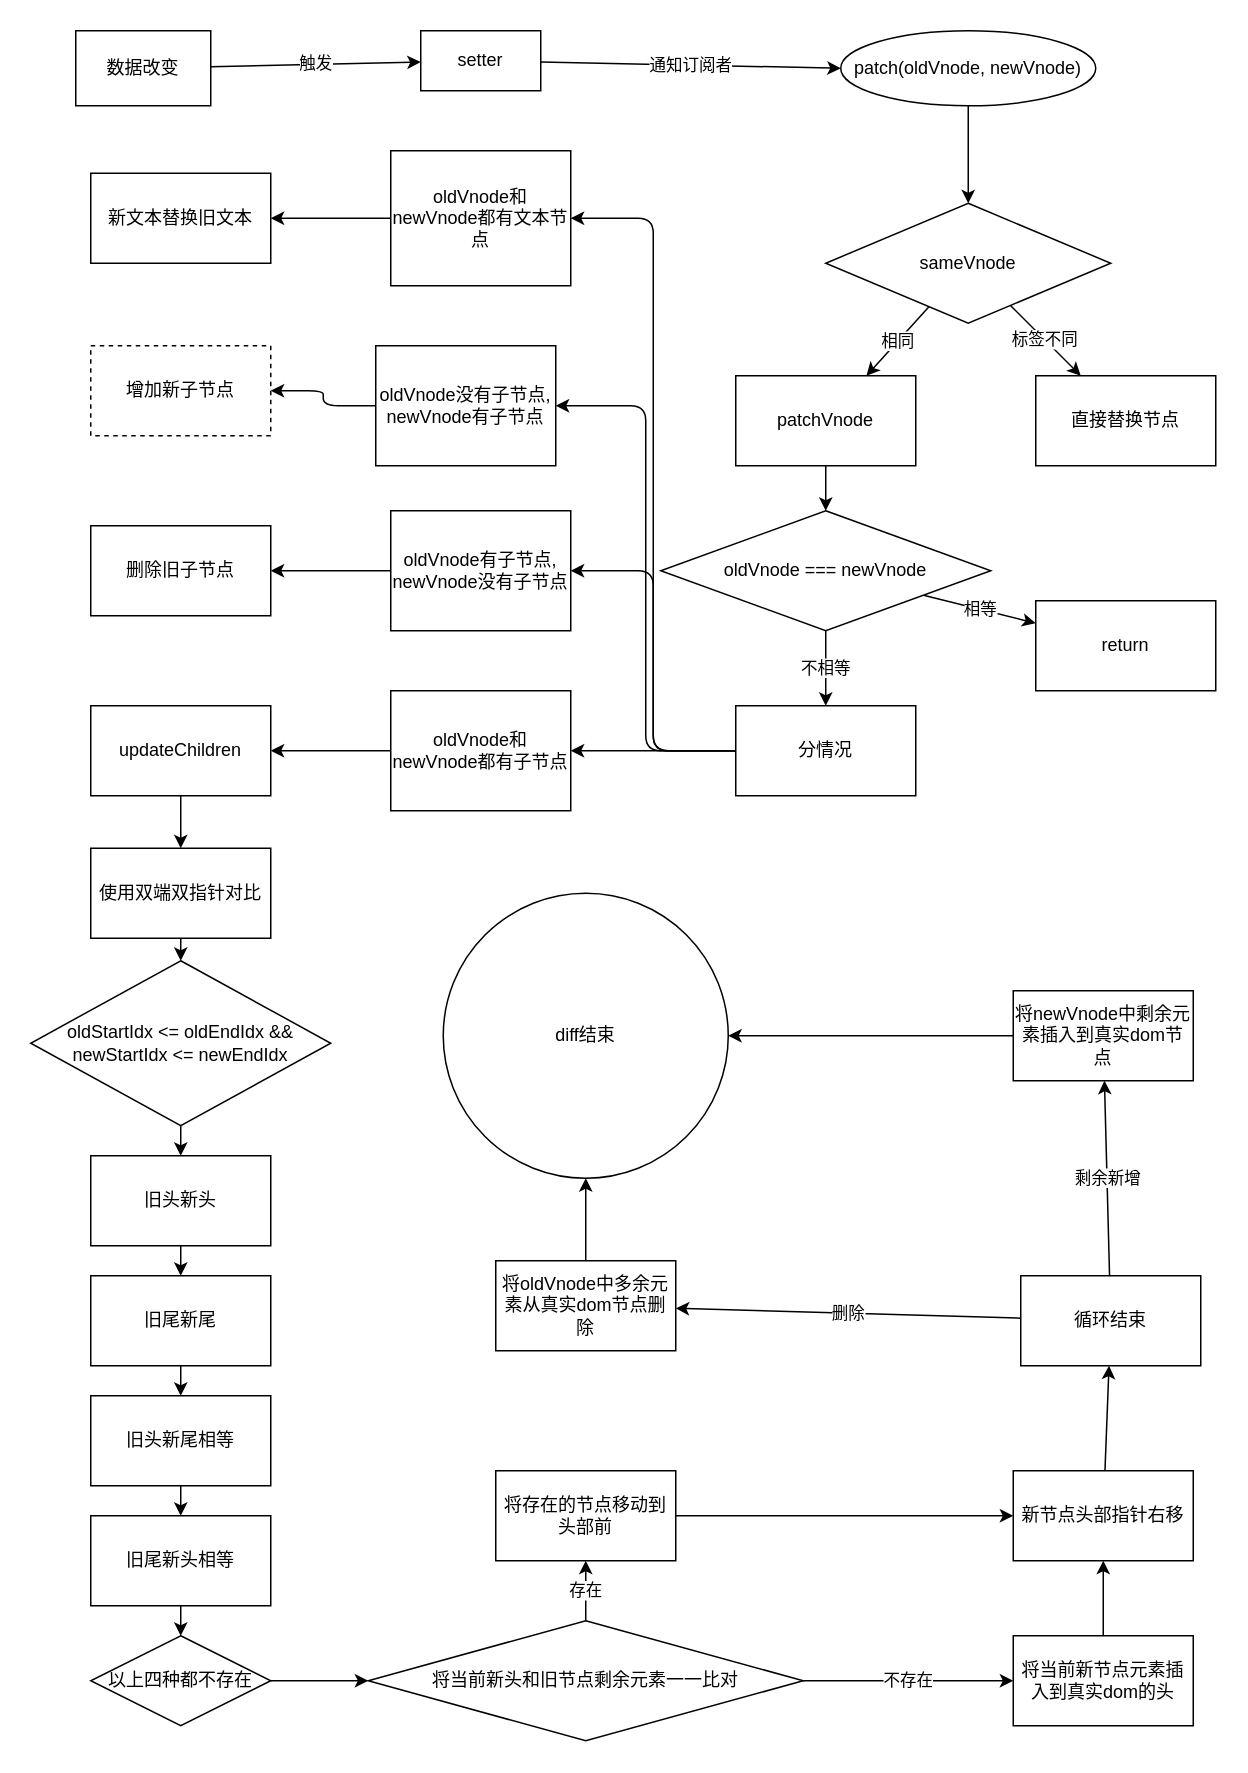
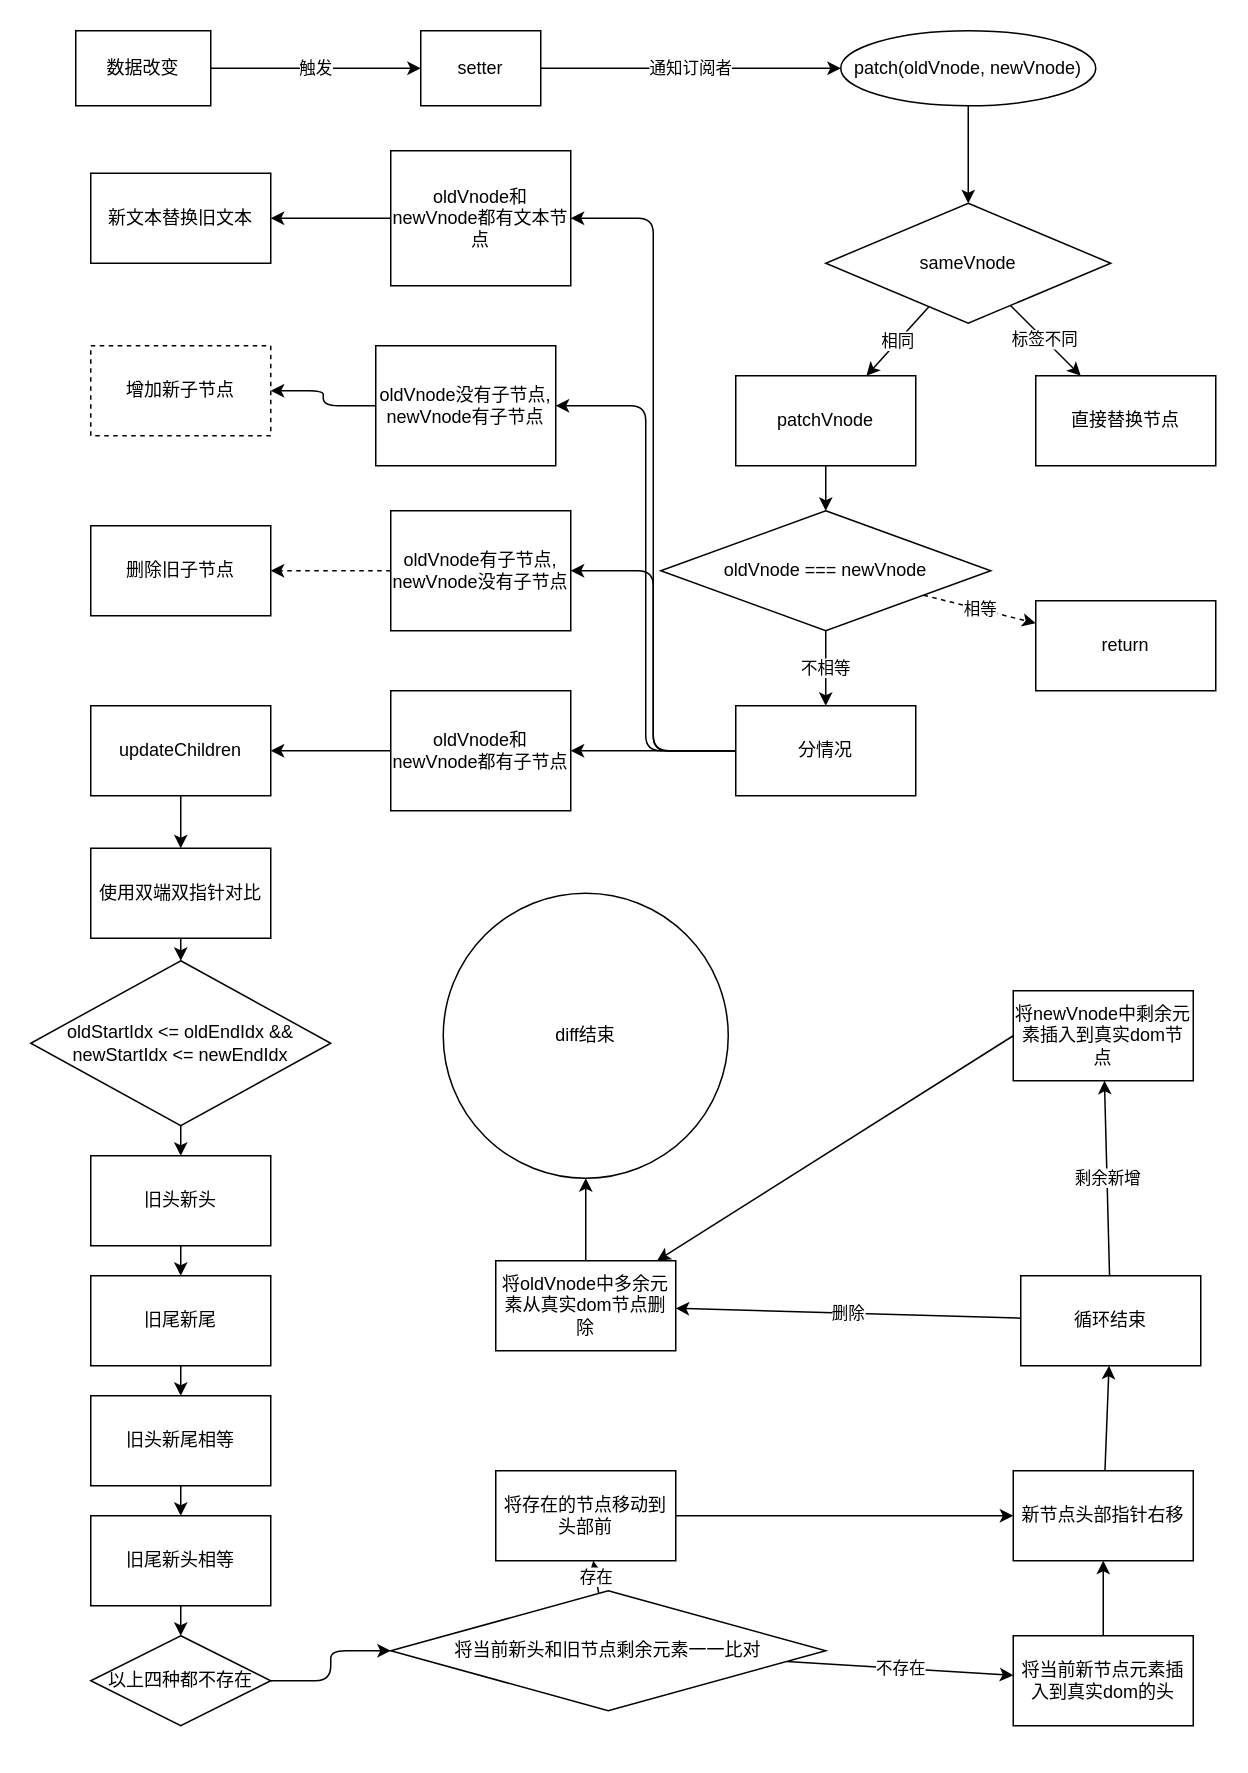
node "setter": size 120x60 -> 120x75
edge "oldVnode有子节点, newVnode没有子节点" -> "删除旧子节点": style solid -> dashed
edge "oldVnode === newVnode" -> "return": style solid -> dashed
edge "将newVnode中剩余元素插入到真实dom节点" -> "diff结束": now "将newVnode中剩余元素插入到真实dom节点" -> "将oldVnode中多余元素从真实dom节点删除"
node "将当前新头和旧节点剩余元素一一比对": moved (586, 1681) -> (608, 1651)
